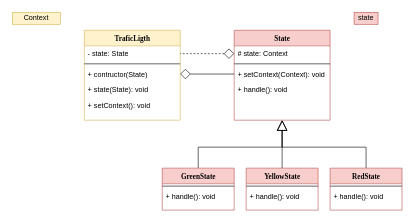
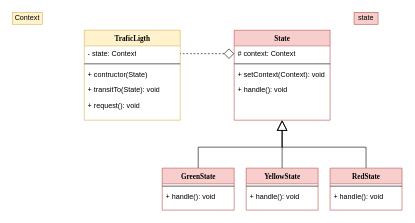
node "Context": size 48x12 -> 30x12
node "- state: State": label "- state: State" -> "- state: Context"
node "# state: Context": label "# state: Context" -> "# context: Context"
edge "+ setContext(Context): void" -> "+ contructor(State)": removed
node "+ state(State): void": label "+ state(State): void" -> "+ transitTo(State): void"
node "+ setContext(): void": label "+ setContext(): void" -> "+ request(): void"
